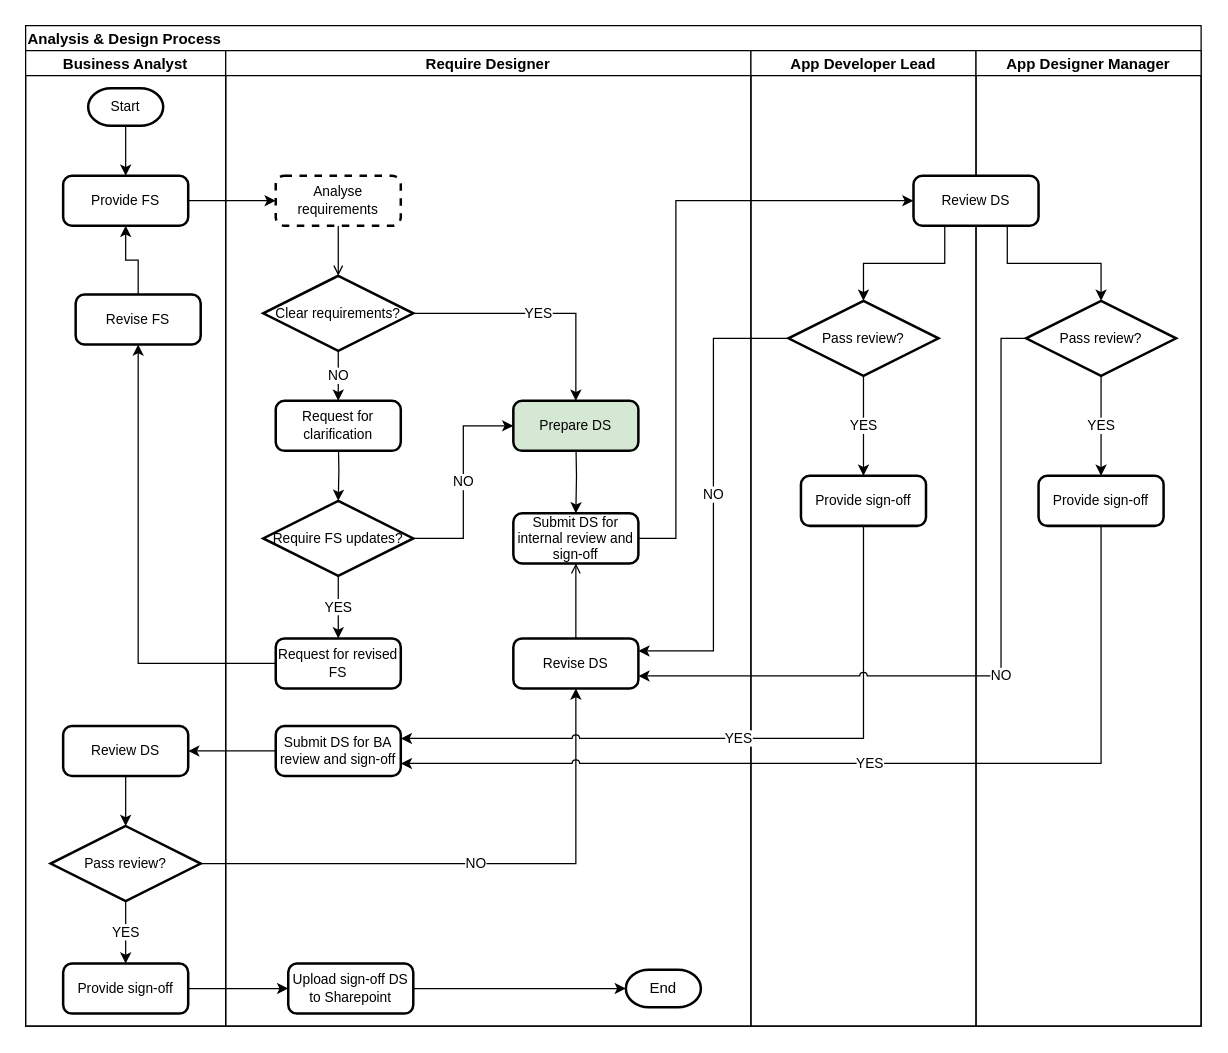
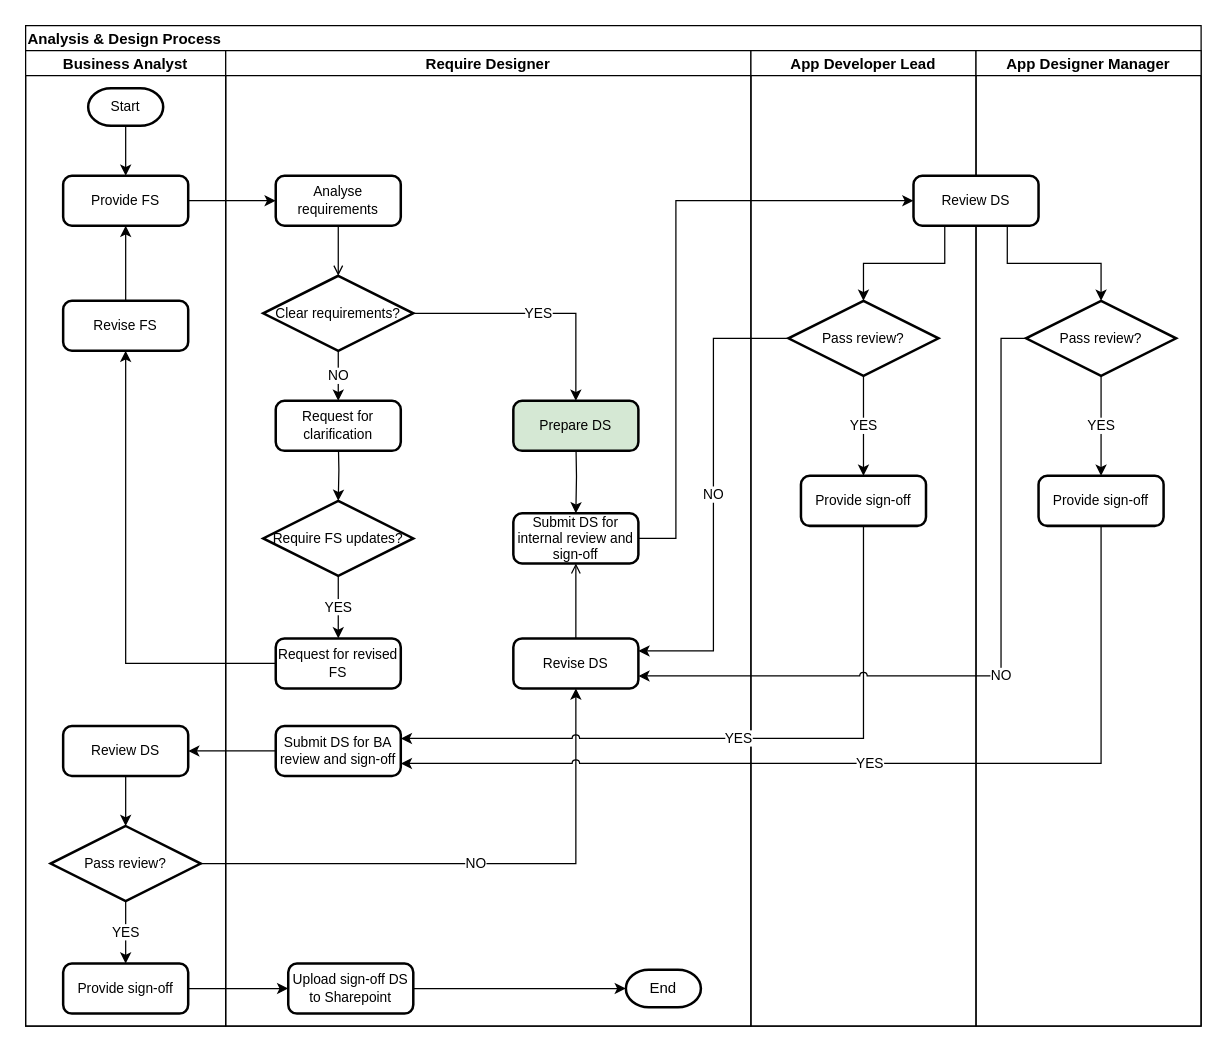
node "Analyse requirements": style dashed -> solid
node "Revise FS": moved (138, 319) -> (126, 326)
edge "Require FS updates?" -> "Prepare DS": removed, label "NO"
